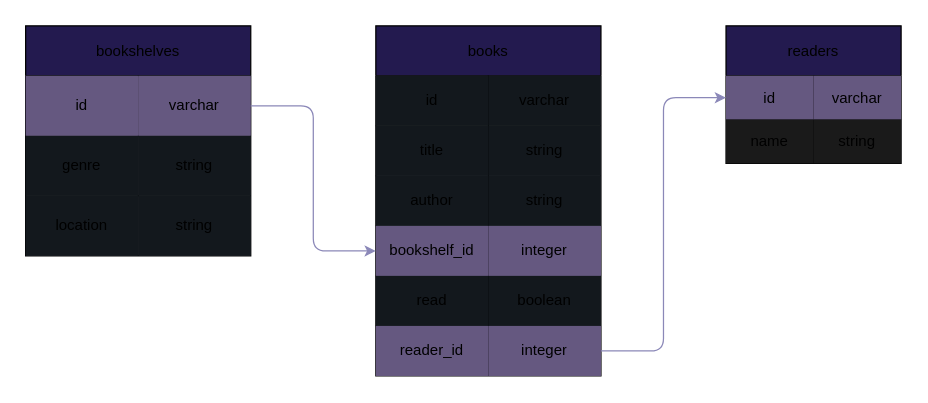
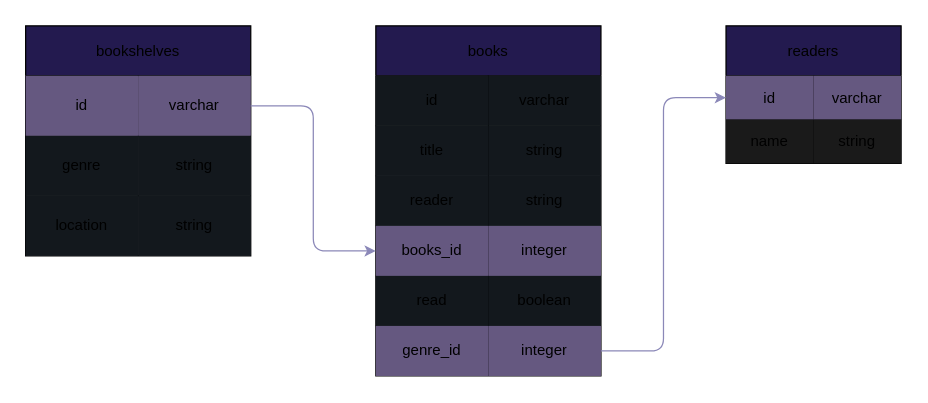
node "author": label "author" -> "reader"
node "bookshelf_id": label "bookshelf_id" -> "books_id"
node "reader_id": label "reader_id" -> "genre_id"
